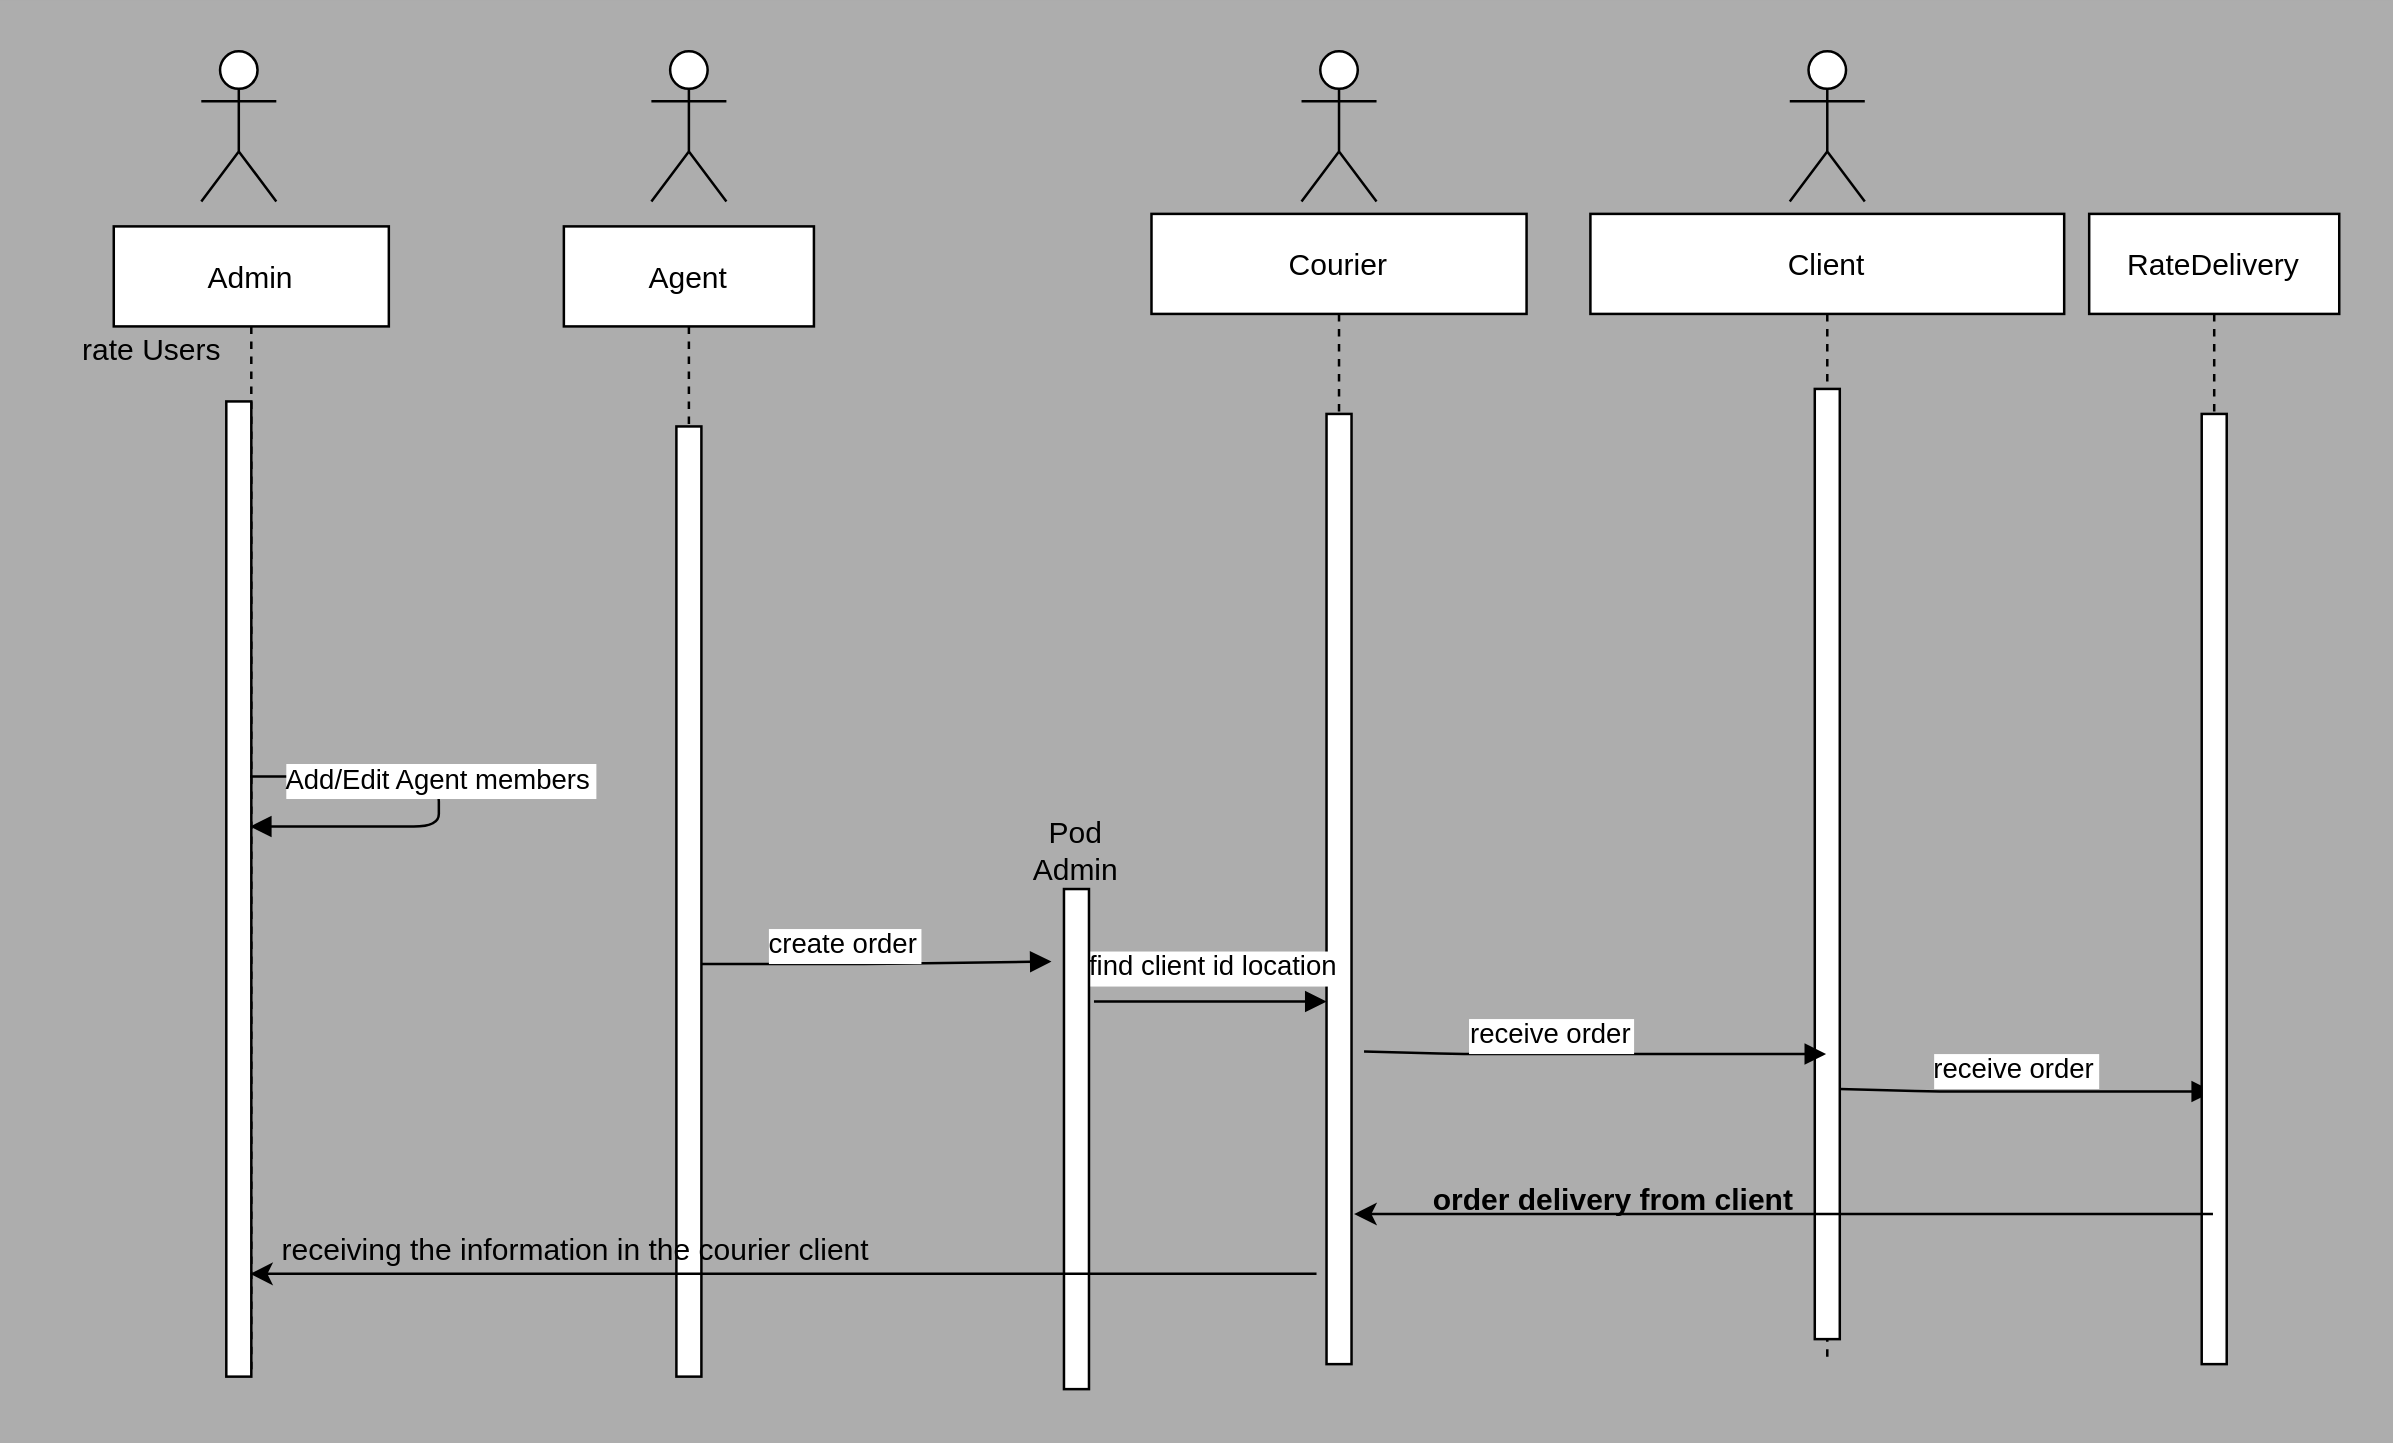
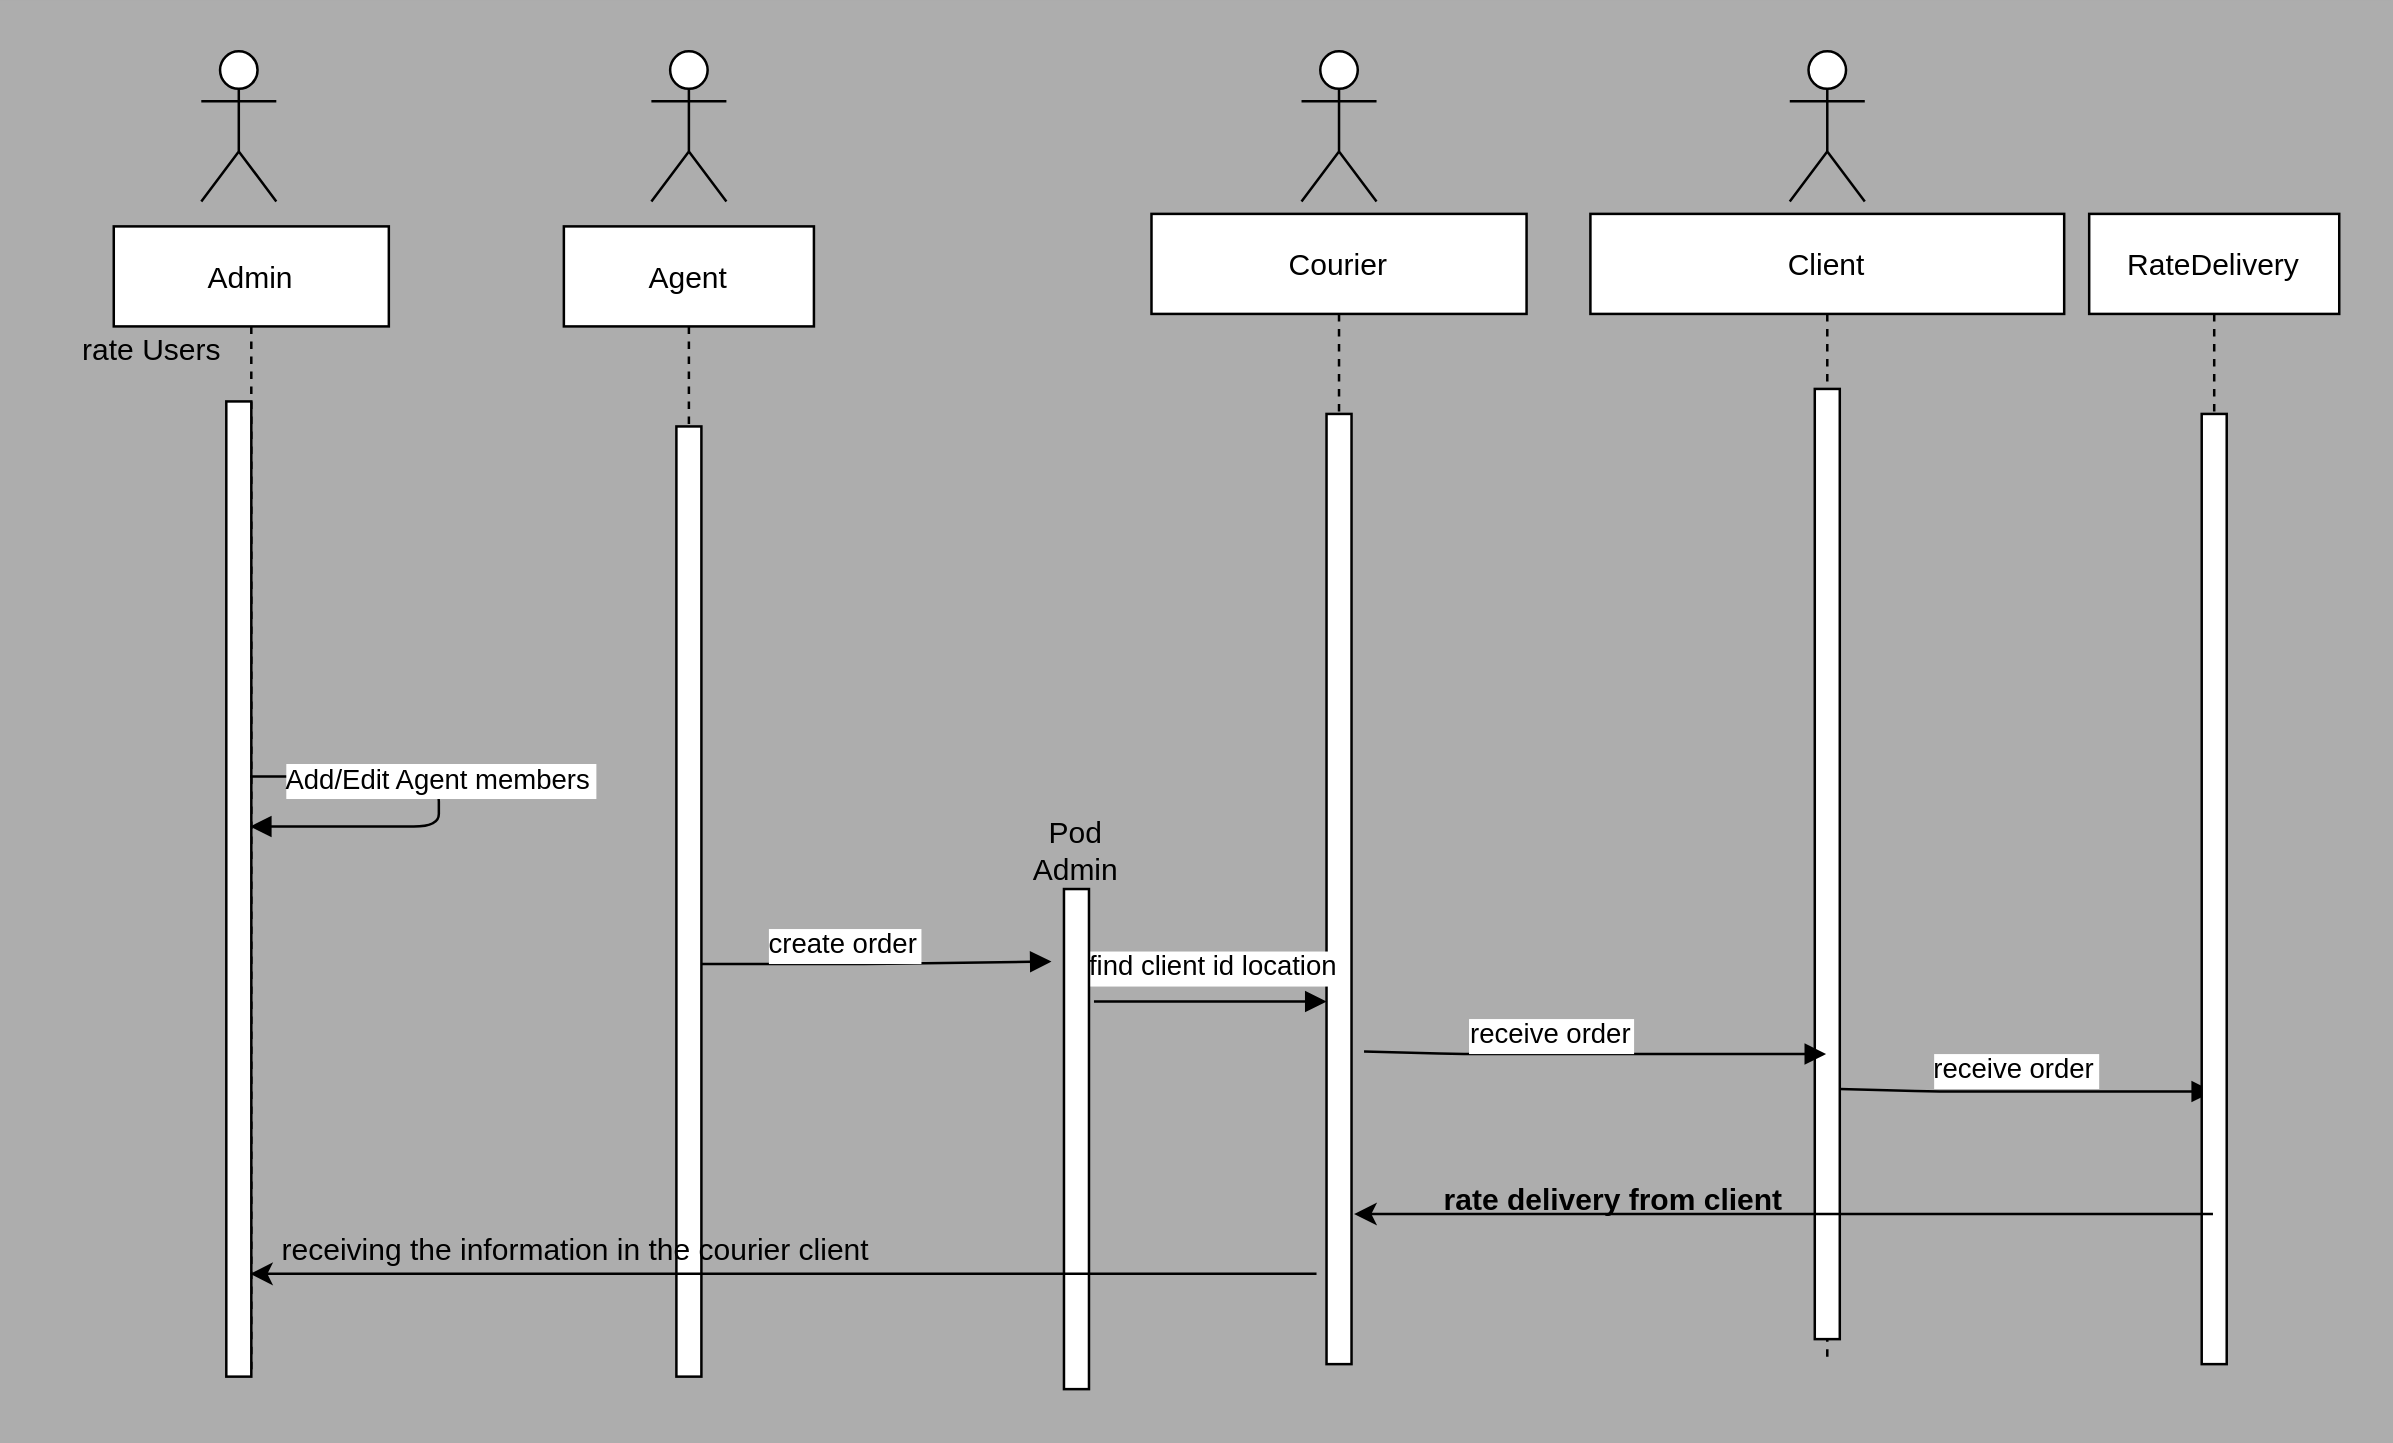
node "order delivery from client": label "order delivery from client" -> "rate delivery from client"
